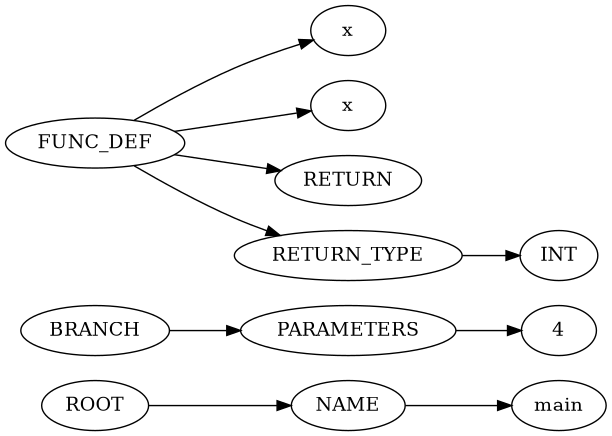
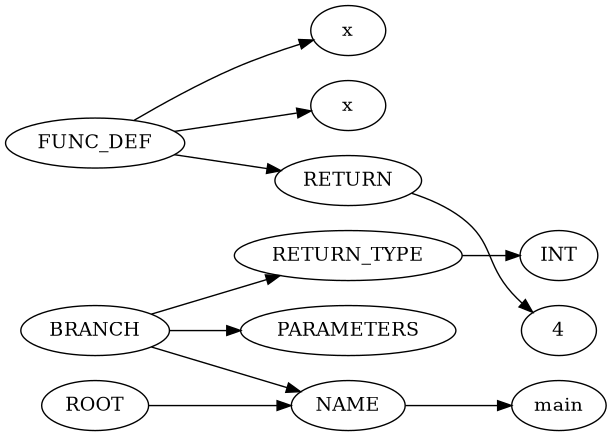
edge "FUNC_DEF" -> "RETURN_TYPE": now "BRANCH" -> "RETURN_TYPE"
edge "PARAMETERS" -> "4": now "RETURN" -> "4"
edge "BRANCH" -> "NAME": added
